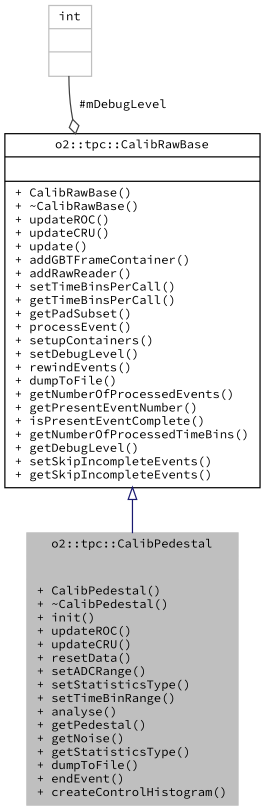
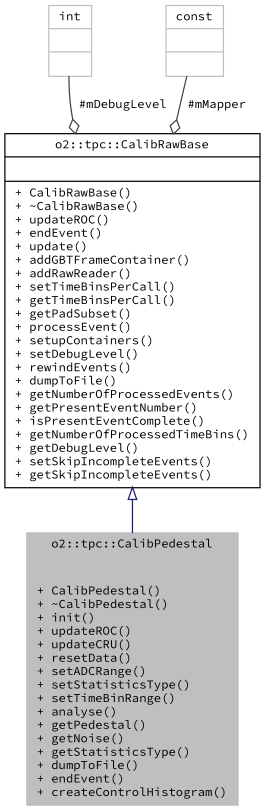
node "const": added
node "o2::tpc::CalibRawBase": text "+ updateCRU()" -> "+ endEvent()"
